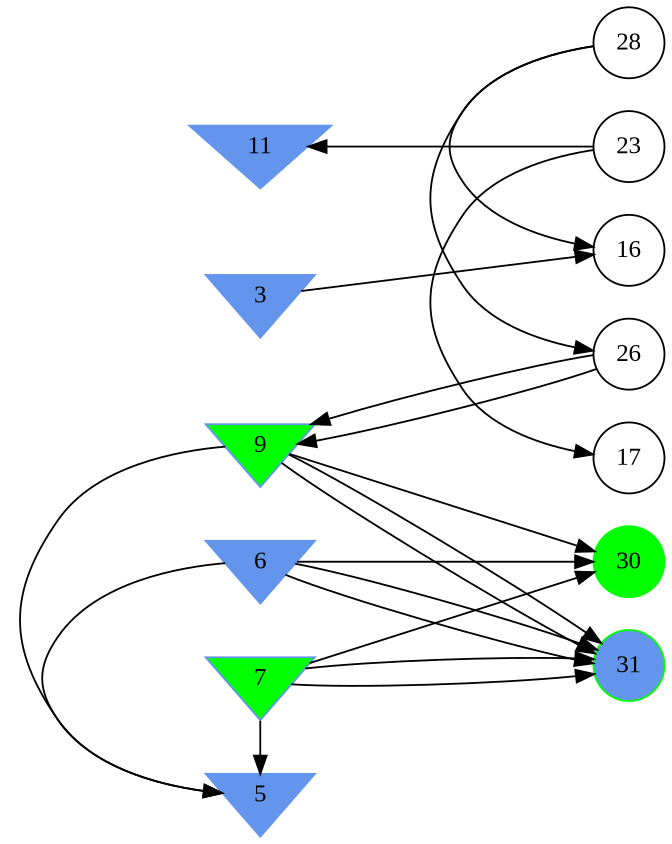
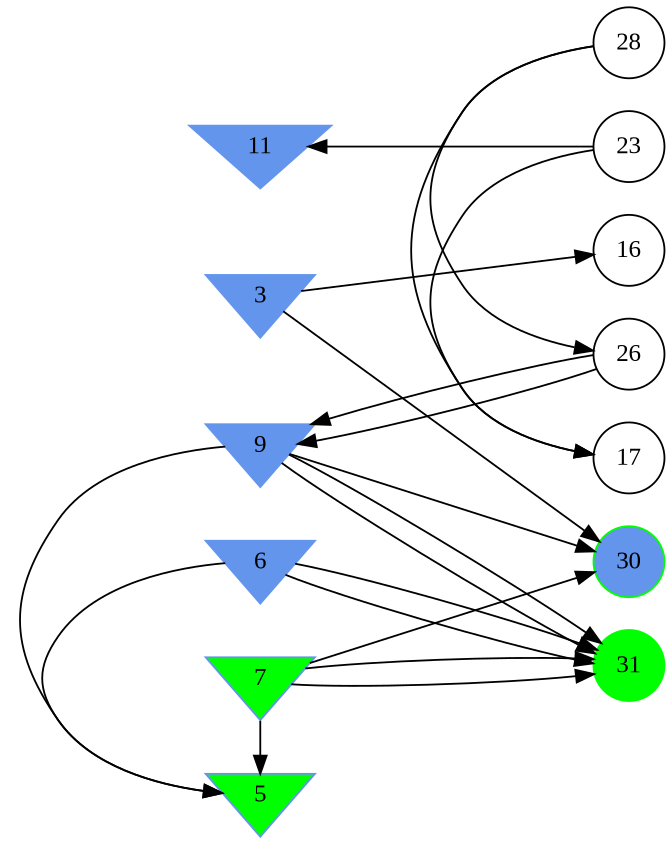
edge "28" -> "16": now "28" -> "17"
node "9": fillcolor green -> cornflowerblue
edge "6" -> "30": now "3" -> "30"
node "30": fillcolor green -> cornflowerblue
node "31": fillcolor cornflowerblue -> green
node "5": fillcolor cornflowerblue -> green
